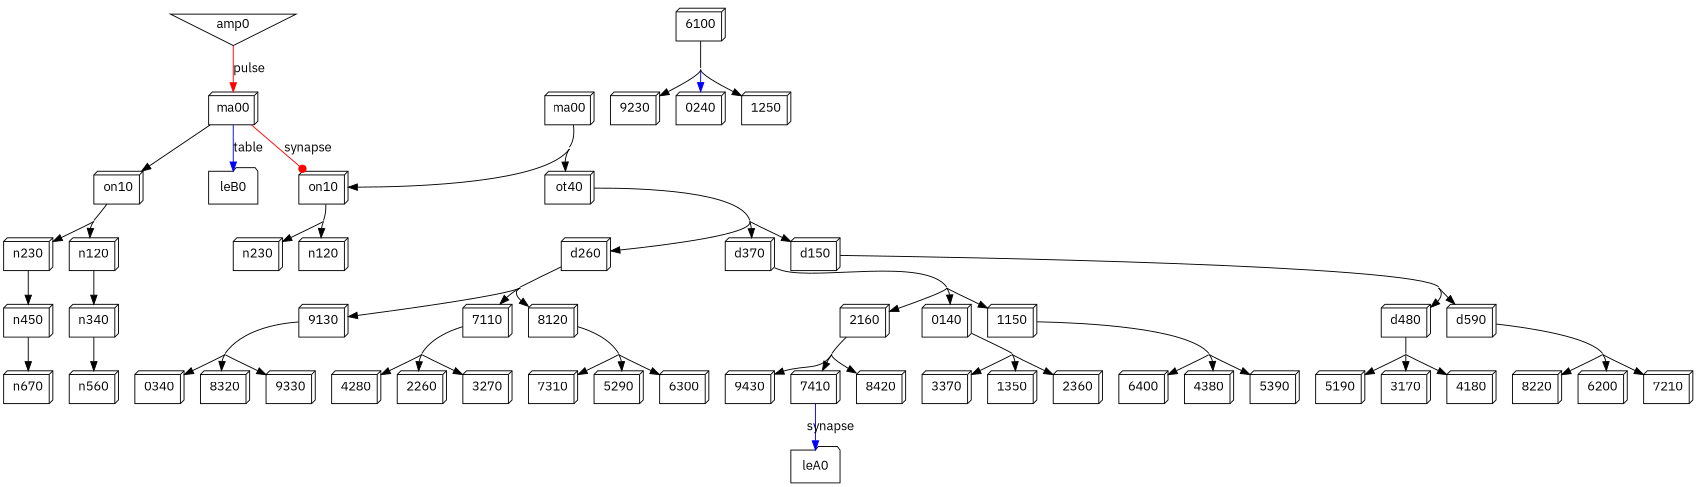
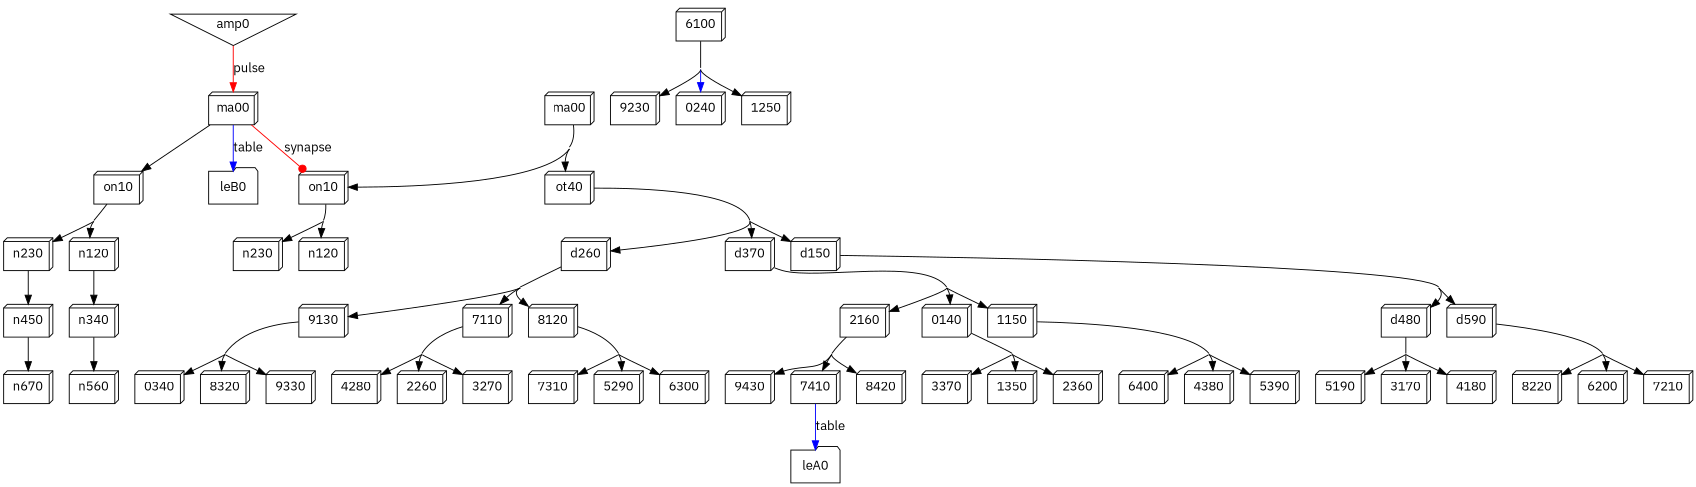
edge "7410" -> "leA0": label "synapse" -> "table"
